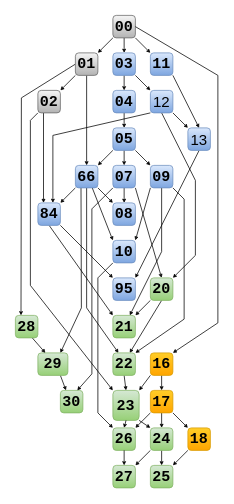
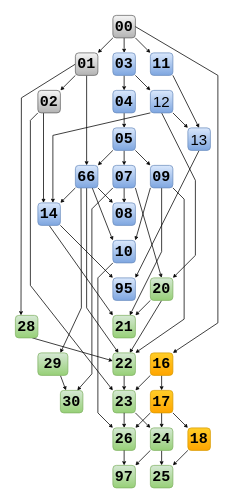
node "84": label "84" -> "14"
edge "28" -> "29": now "28" -> "22"
node "23": size 26x30 -> 23x23
node "27": label "27" -> "97"
